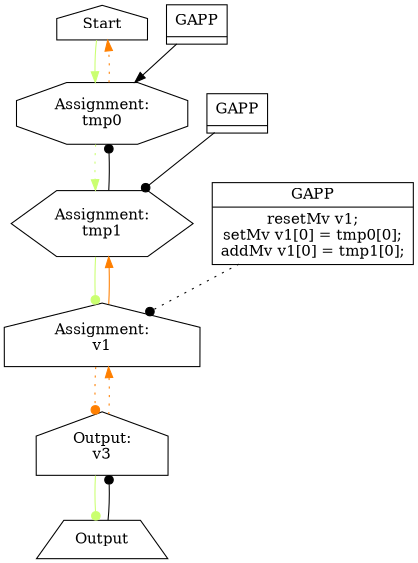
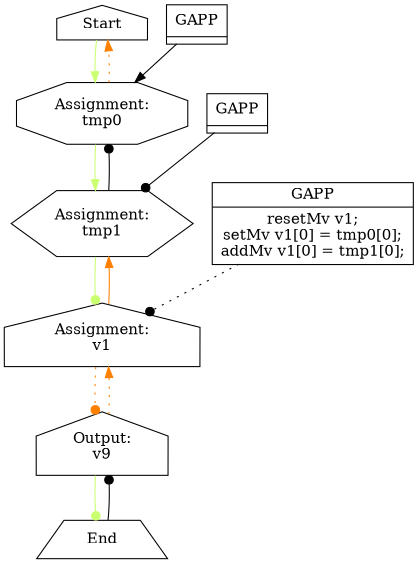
edge "Assignment: tmp0" -> "Assignment: tmp1": style dotted -> solid
node "Output: v3": label "Output: v3" -> "Output: v9"
node "Output": label "Output" -> "End"
